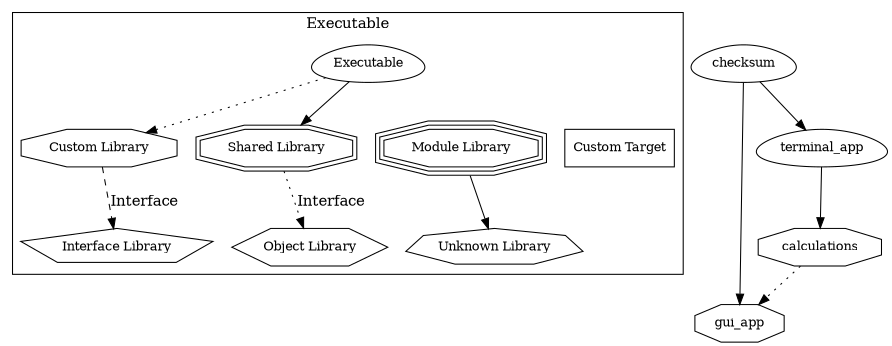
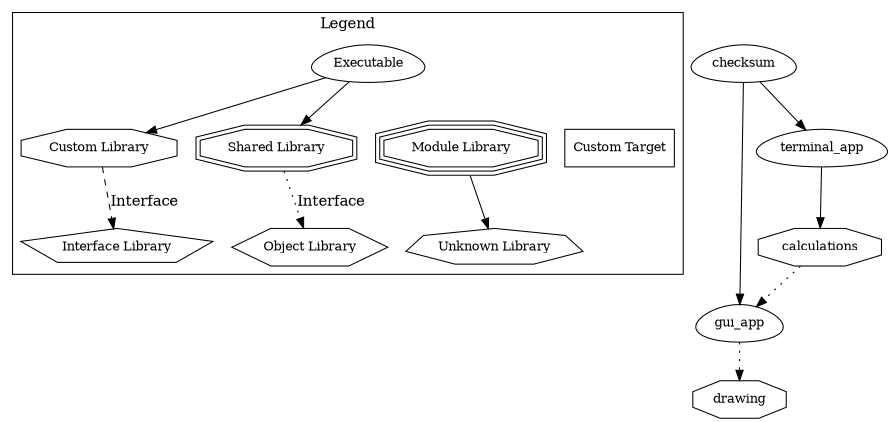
cluster "Executable": label "Executable" -> "Legend"
edge "Executable" -> "Custom Library": style dotted -> solid
node "gui_app": shape octagon -> egg
node "drawing": added
